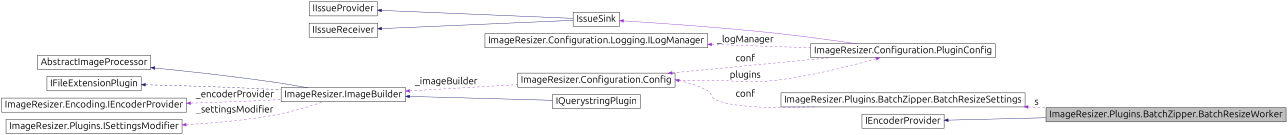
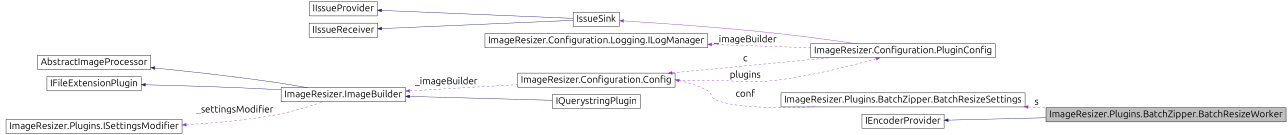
edge "ImageResizer.Configuration.PluginConfig" -> "ImageResizer.Configuration.Logging.ILogManager": label " _logManager" -> " _imageBuilder"
edge "ImageResizer.Configuration.PluginConfig" -> "ImageResizer.Configuration.Config": label " conf" -> " c"
edge "ImageResizer.ImageBuilder" -> "IFileExtensionPlugin": style dashed -> solid
node "ImageResizer.Encoding.IEncoderProvider": removed
